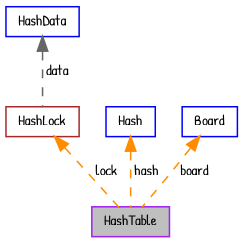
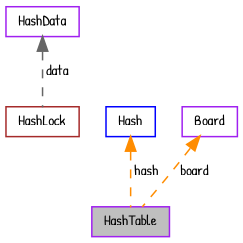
node "HashData": color blue -> purple
node "Board": color blue -> purple
edge "HashTable" -> "HashLock": removed, label "lock"
